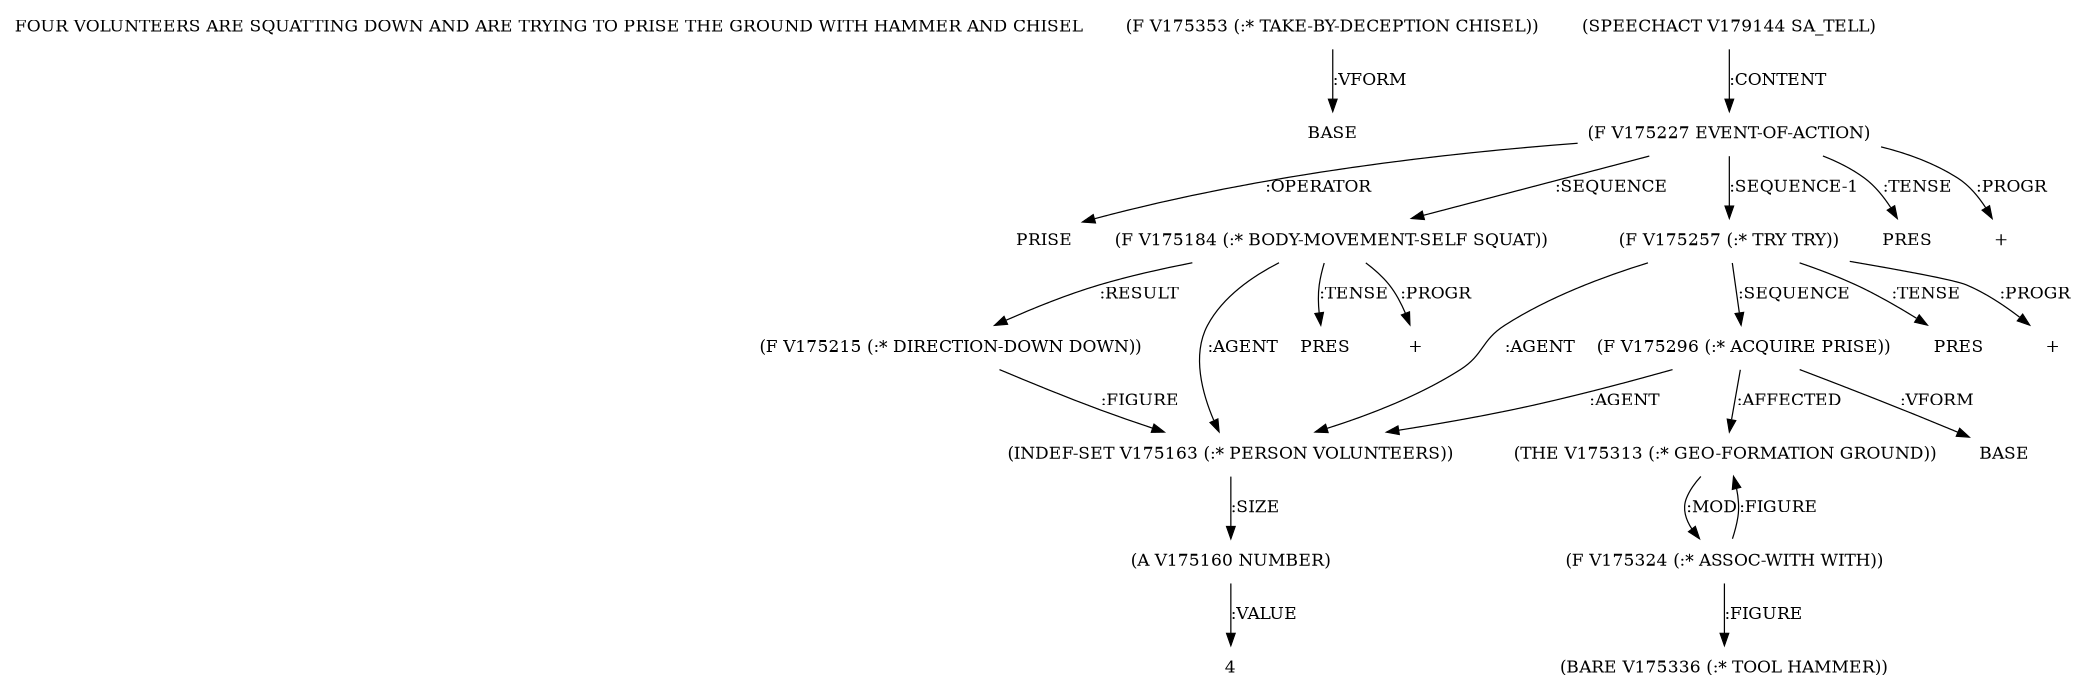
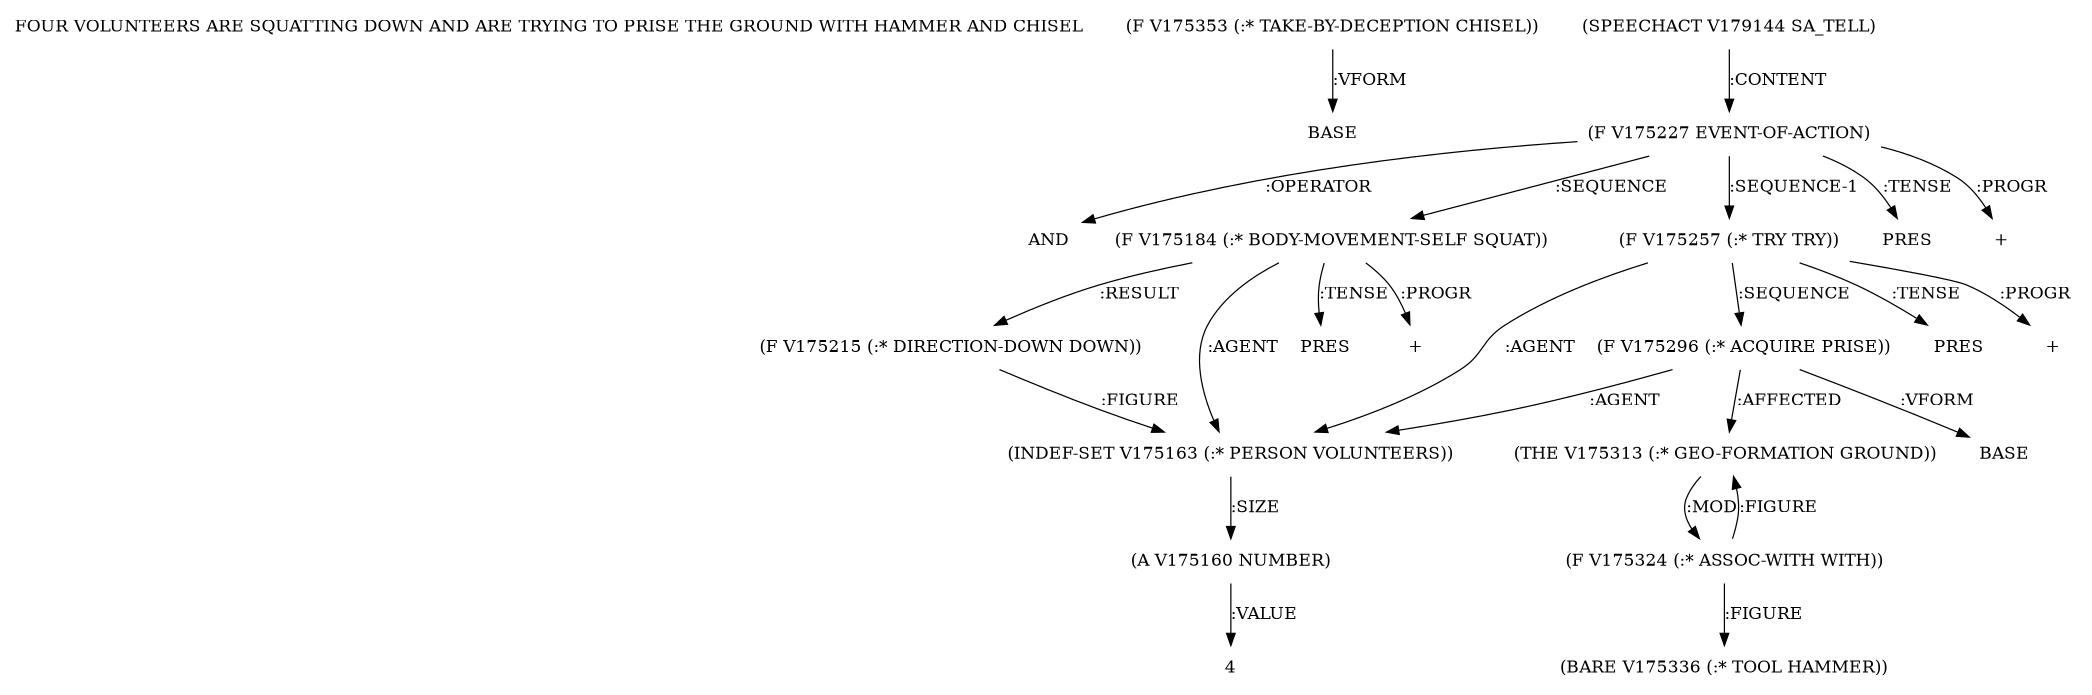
node "PRISE": label "PRISE" -> "AND"
